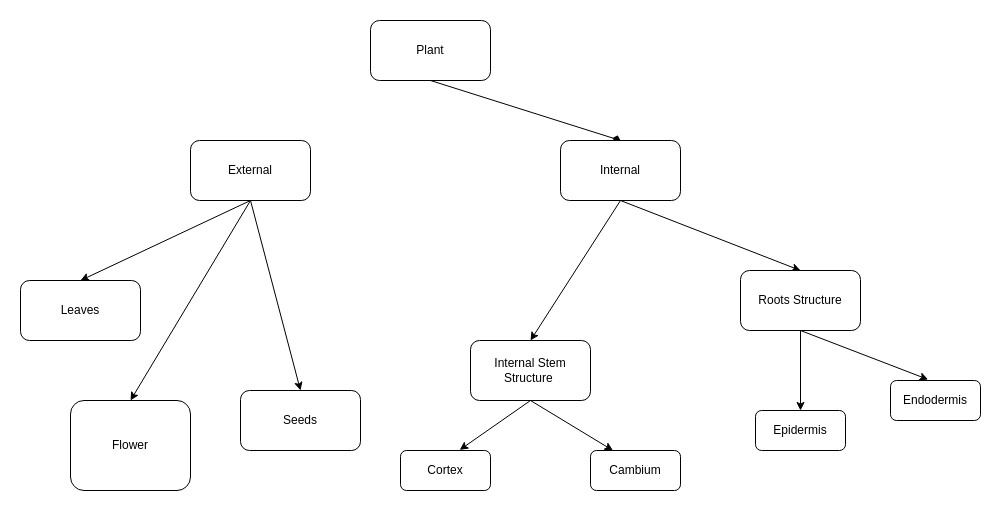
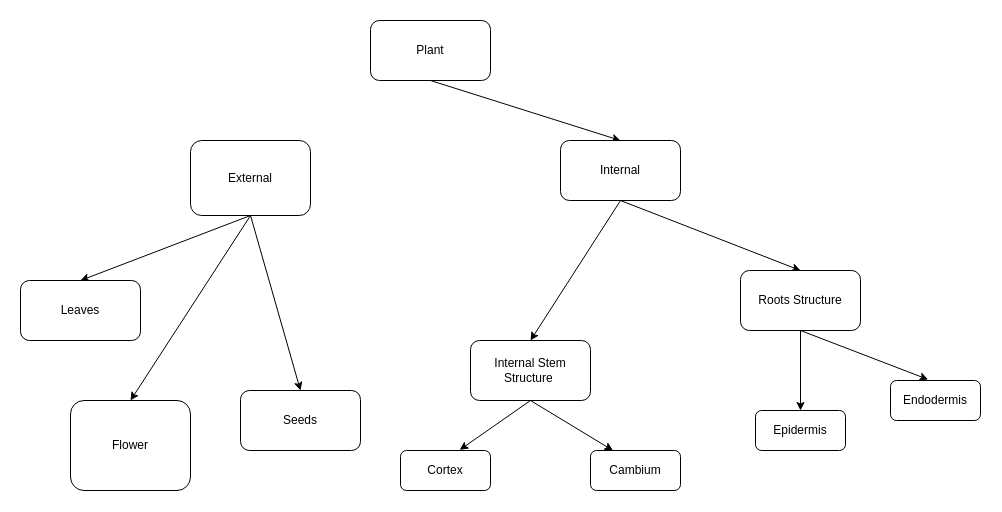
edge "Plant" -> "Internal": arrowhead diamond -> classic
node "External": size 120x60 -> 120x75
